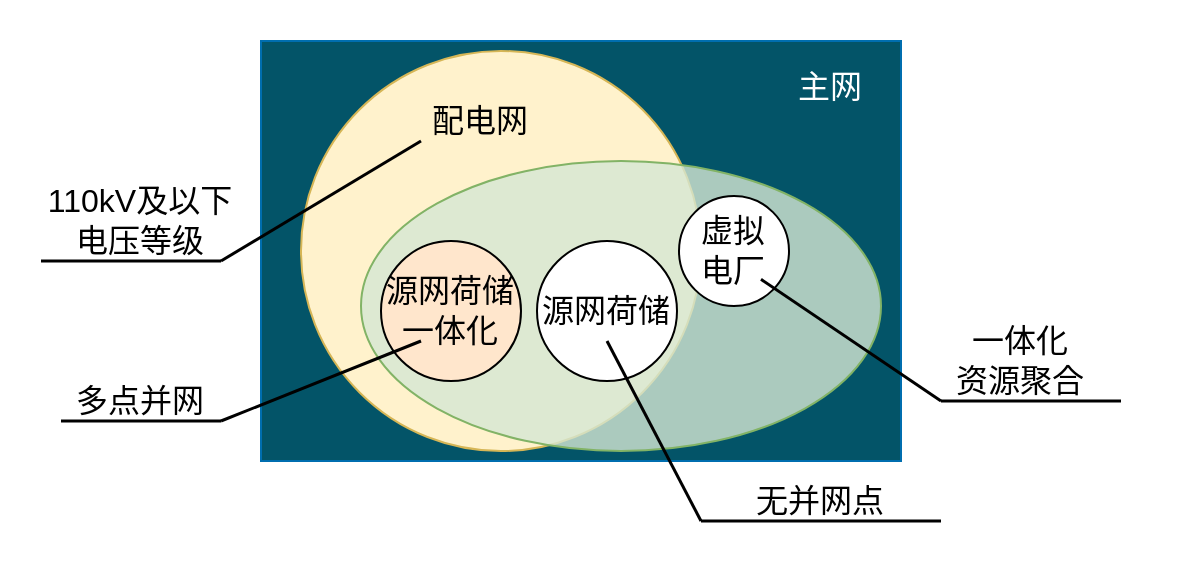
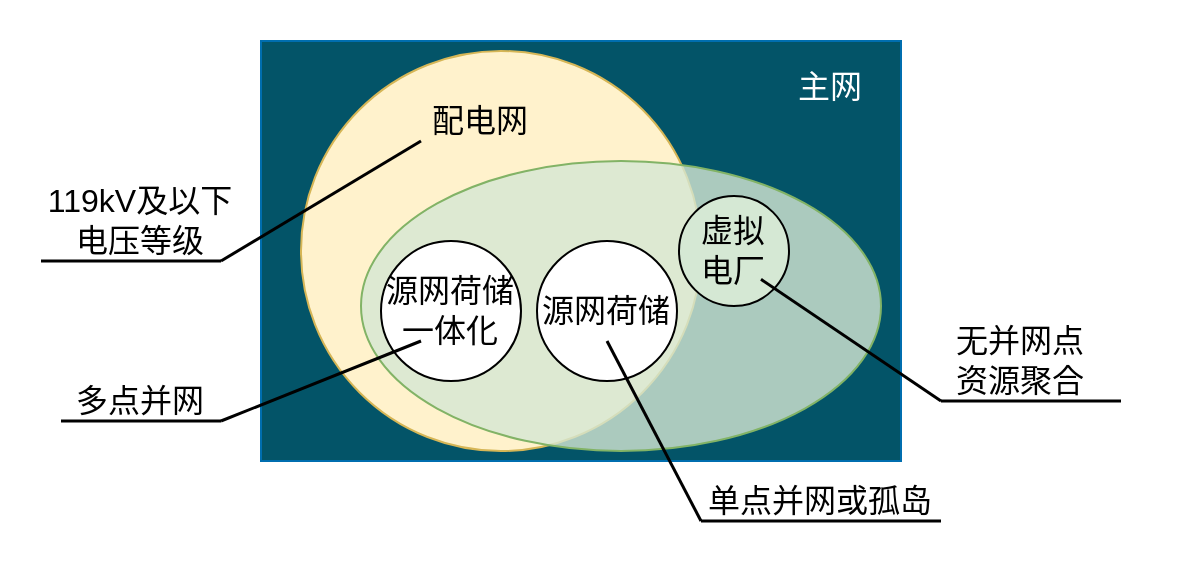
node "110kV及以下电压等级": label "110kV及以下电压等级" -> "119kV及以下电压等级"
node "虚拟 电厂": fillcolor #ffffff -> #d5e8d4
node "源网荷储 一体化": fillcolor #ffe6cc -> #ffffff
node "一体化 资源聚合": label "一体化 资源聚合" -> "无并网点 资源聚合"
node "无并网点": label "无并网点" -> "单点并网或孤岛"
